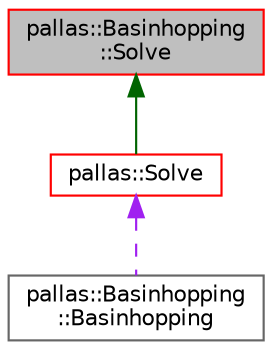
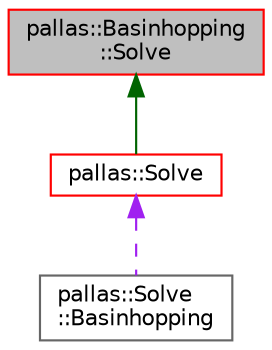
node "pallas::Basinhopping ::Basinhopping": label "pallas::Basinhopping ::Basinhopping" -> "pallas::Solve ::Basinhopping"
